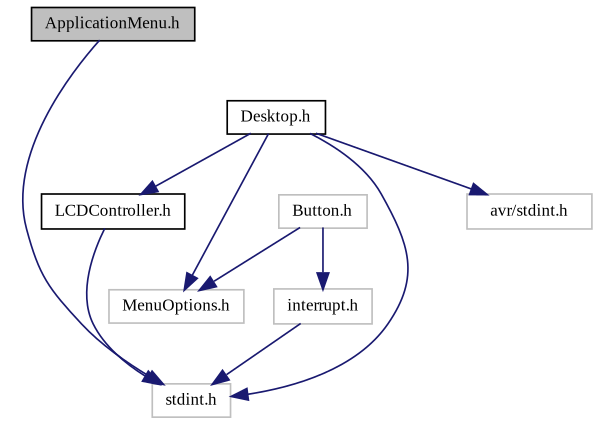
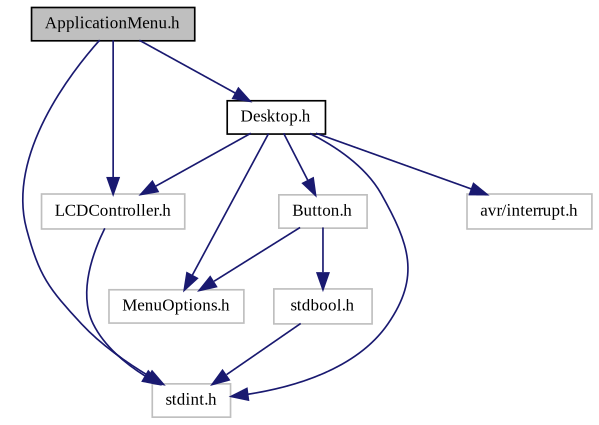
edge "ApplicationMenu.h" -> "Desktop.h": added
edge "ApplicationMenu.h" -> "LCDController.h": added
edge "Desktop.h" -> "Button.h": added
node "LCDController.h": color black -> grey75
node "avr/stdint.h": label "avr/stdint.h" -> "avr/interrupt.h"
node "interrupt.h": label "interrupt.h" -> "stdbool.h"
